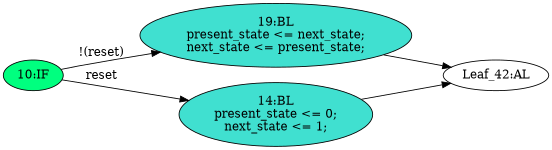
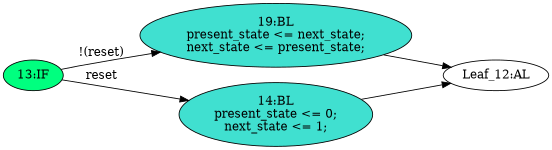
node "10:IF": label "10:IF" -> "13:IF"
node "Leaf_42:AL": label "Leaf_42:AL" -> "Leaf_12:AL"
